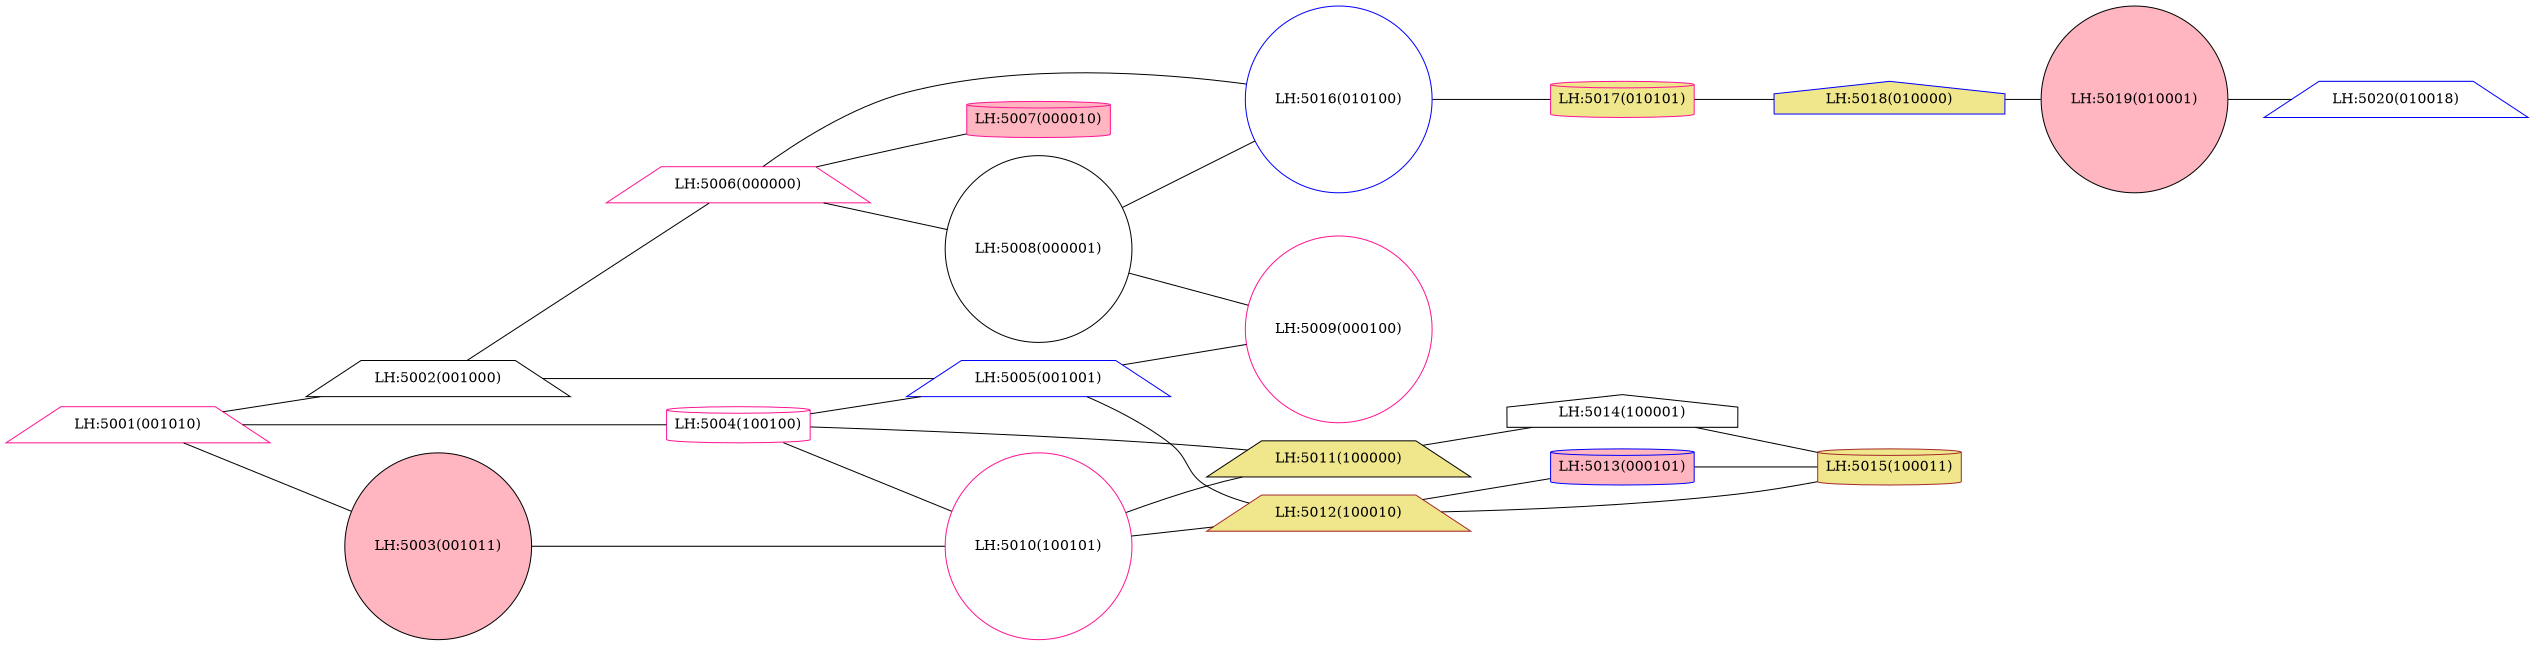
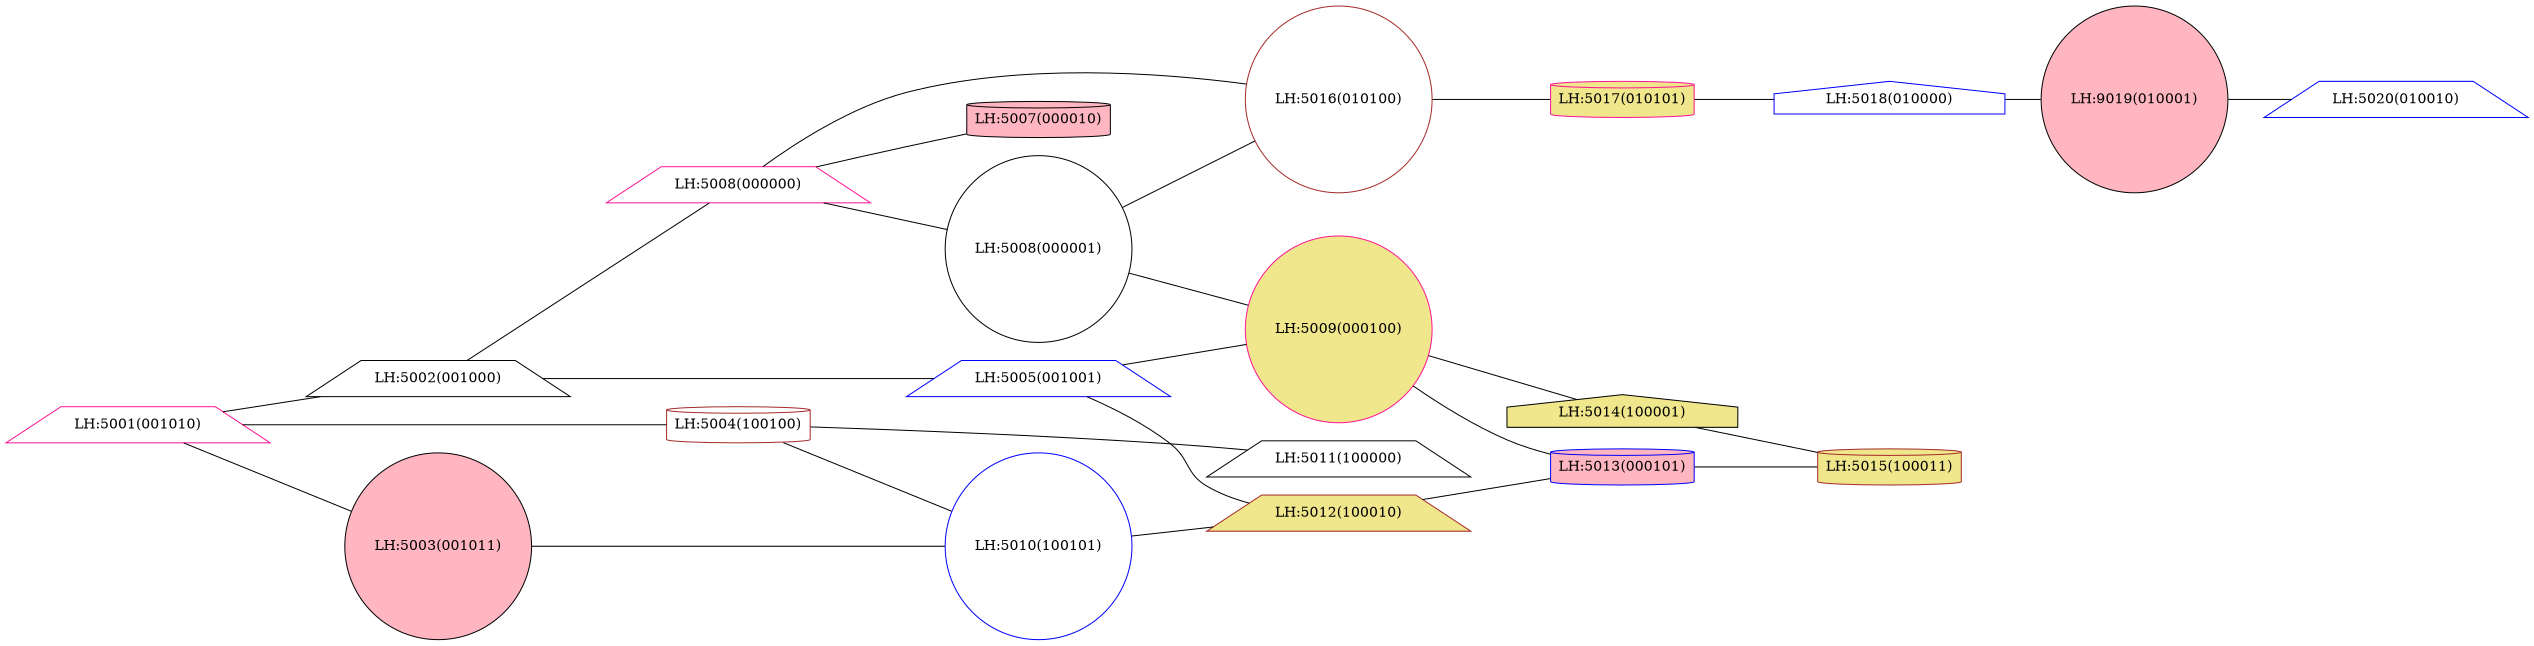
node "LH:5016(010100)": color blue -> brown
node "LH:5018(010000)": fillcolor khaki -> white
node "LH:5019(010001)": label "LH:5019(010001)" -> "LH:9019(010001)"
node "LH:5020(010018)": label "LH:5020(010018)" -> "LH:5020(010010)"
node "LH:5007(000010)": color deeppink -> black
node "LH:5006(000000)": label "LH:5006(000000)" -> "LH:5008(000000)"
node "LH:5009(000100)": fillcolor white -> khaki
edge "LH:5005(001001)" -- "LH:5004(100100)": removed
node "LH:5014(100001)": fillcolor white -> khaki
node "LH:5004(100100)": color deeppink -> brown
edge "LH:5009(000100)" -- "LH:5013(000101)": added
edge "LH:5014(100001)" -- "LH:5011(100000)": now "LH:5014(100001)" -- "LH:5009(000100)"
node "LH:5011(100000)": fillcolor khaki -> white
edge "LH:5011(100000)" -- "LH:5010(100101)": removed
edge "LH:5015(100011)" -- "LH:5012(100010)": removed
node "LH:5010(100101)": color deeppink -> blue
